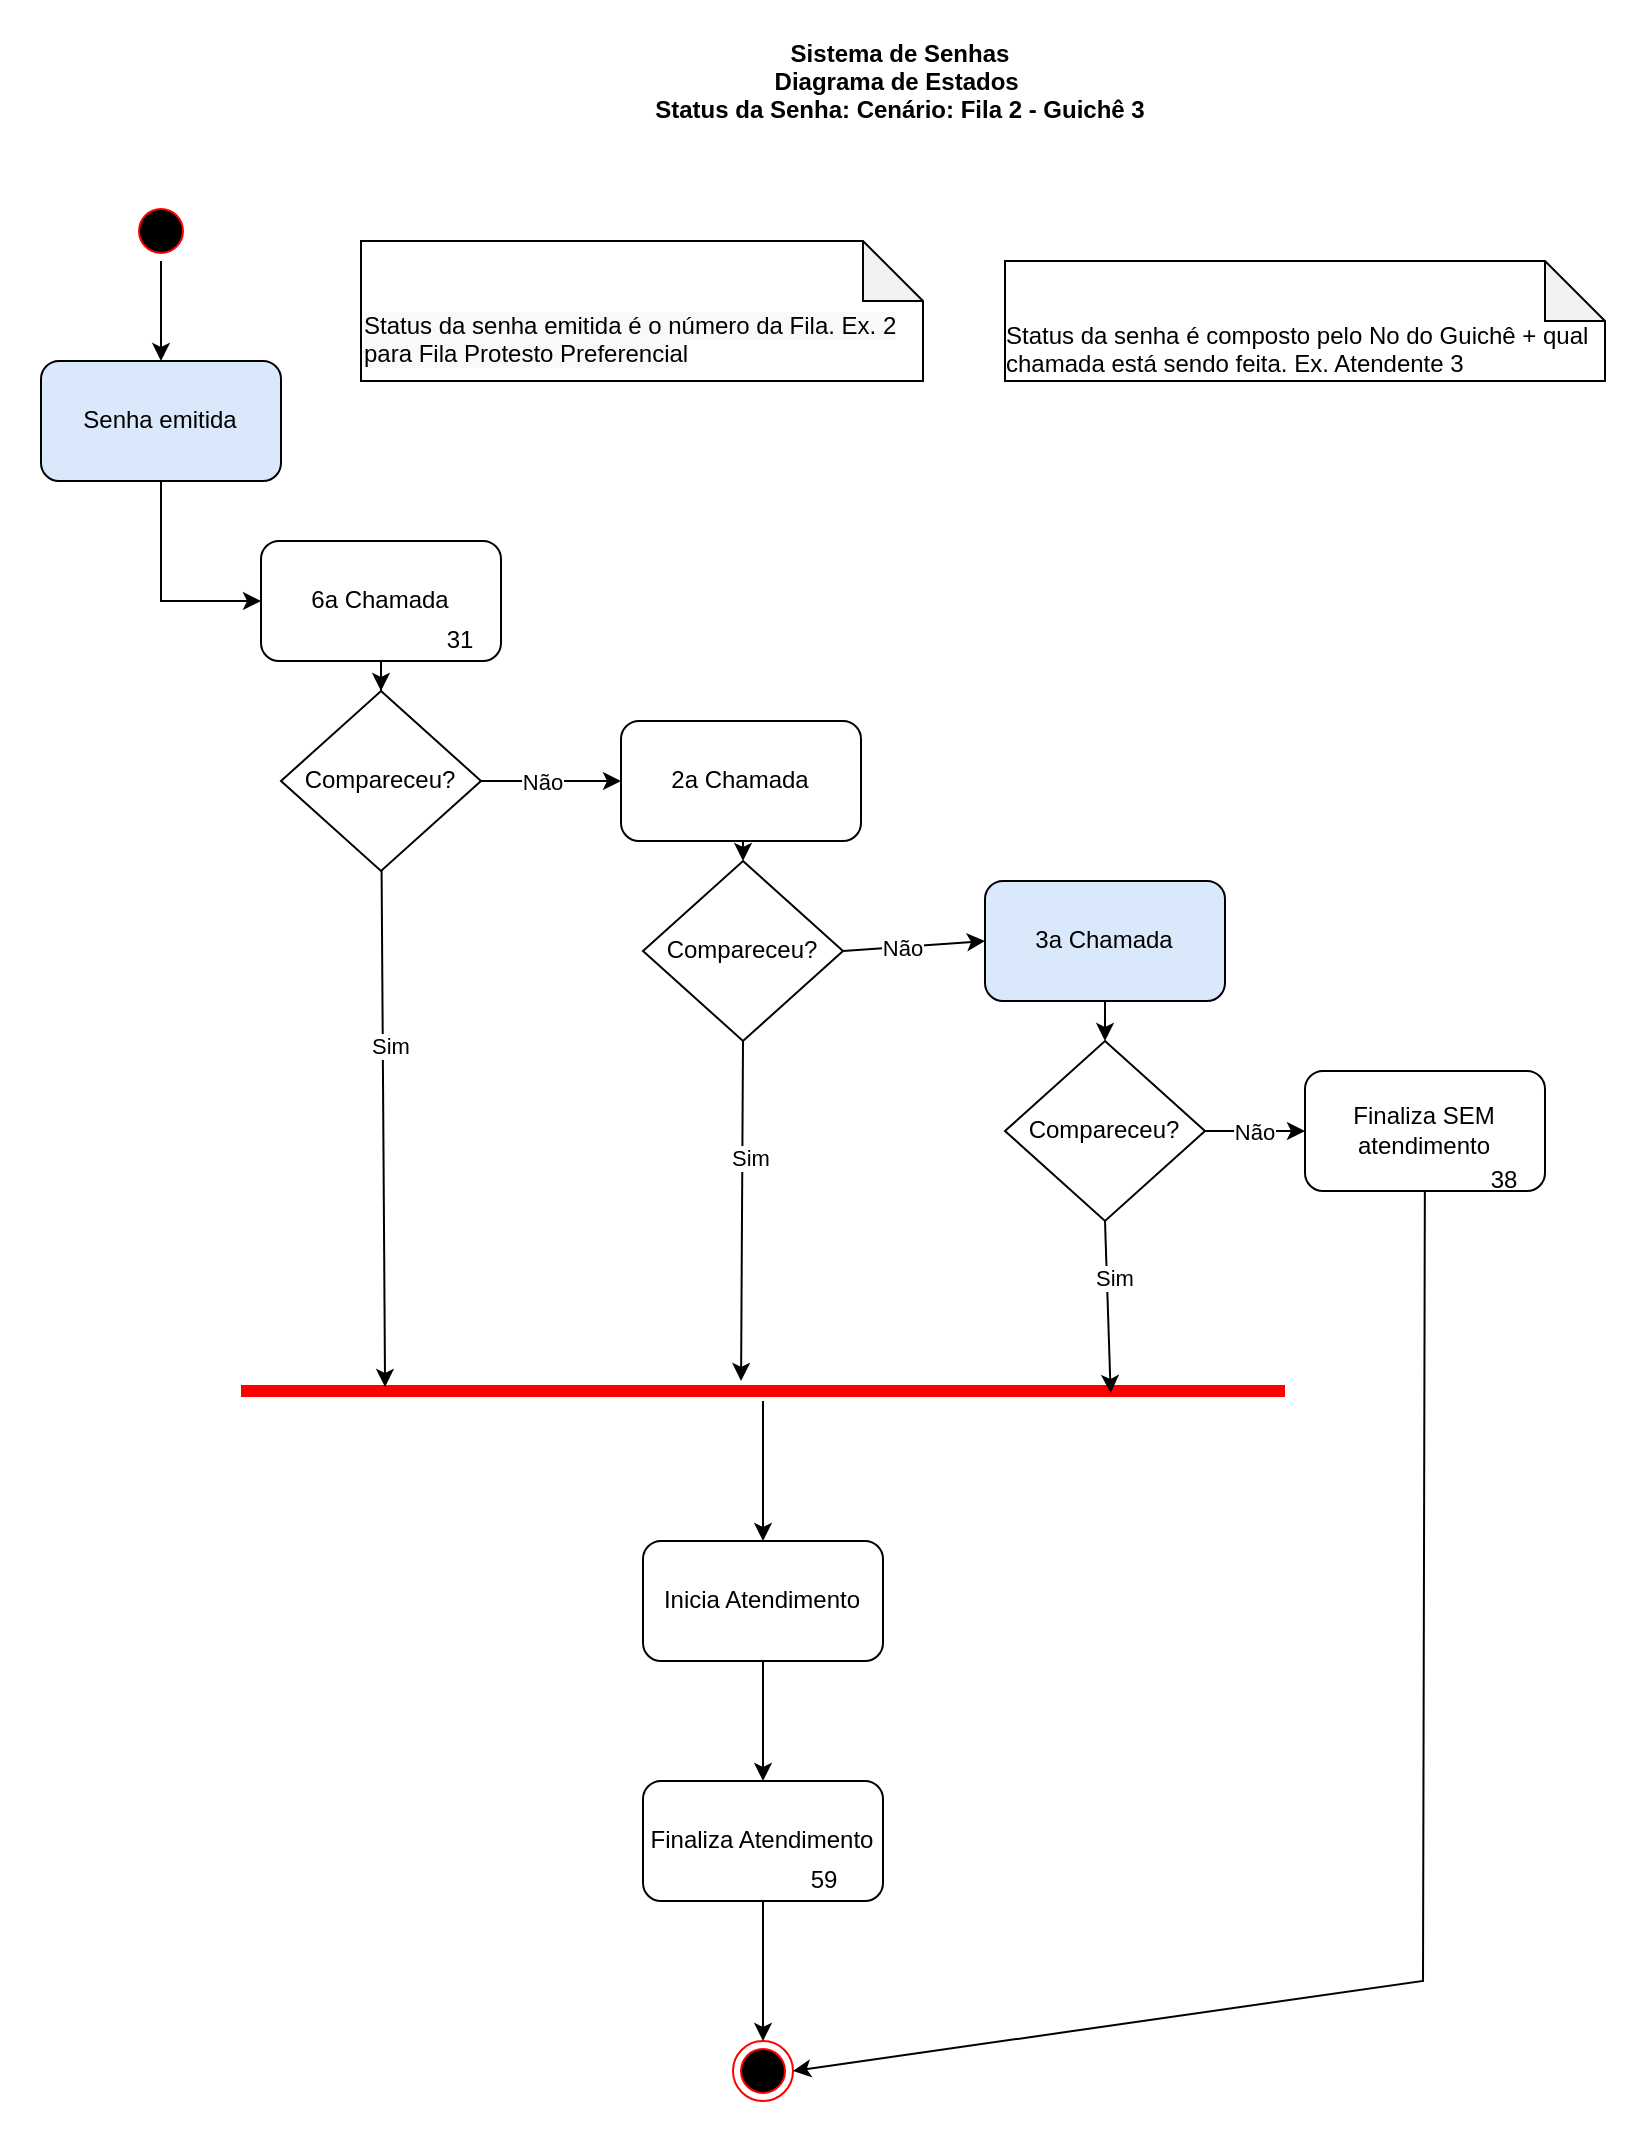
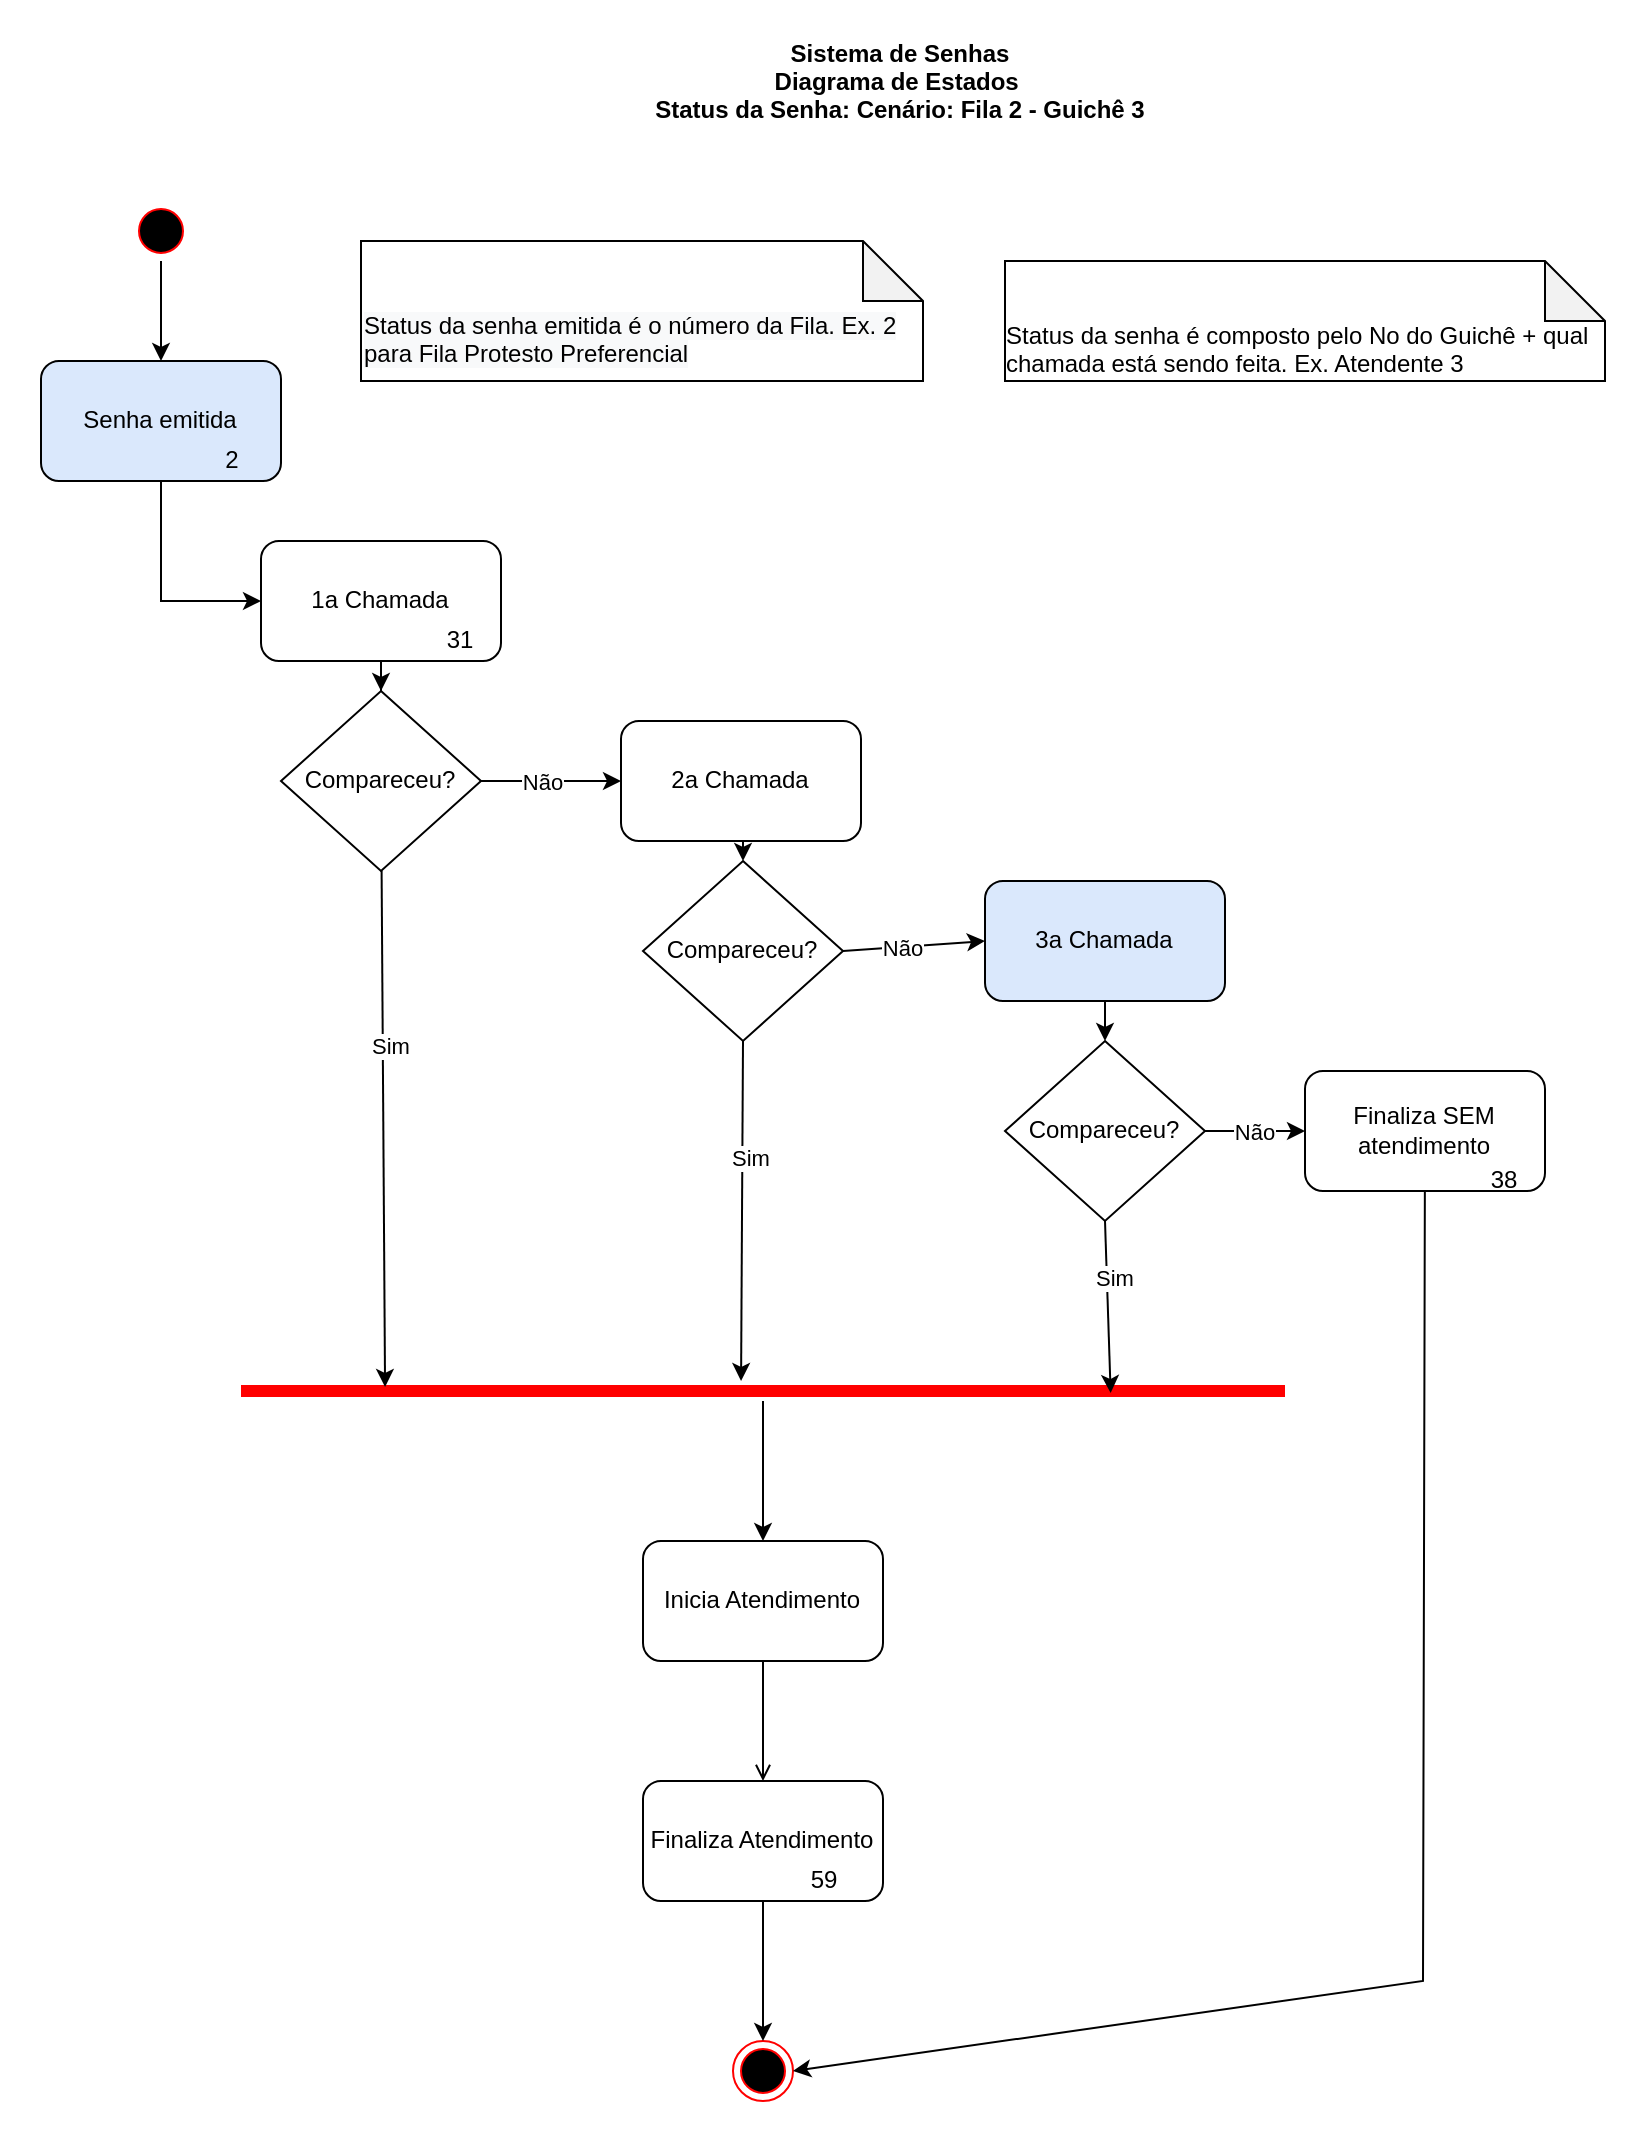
node "2": added
node "6a Chamada": label "6a Chamada" -> "1a Chamada"
edge "Inicia Atendimento" -> "Finaliza Atendimento": arrowhead classic -> open
